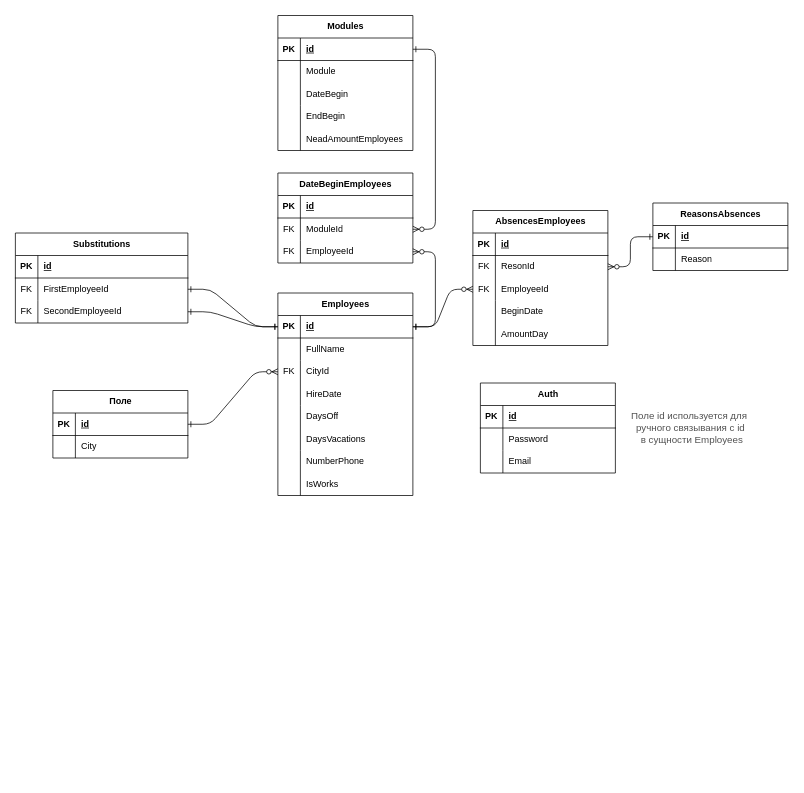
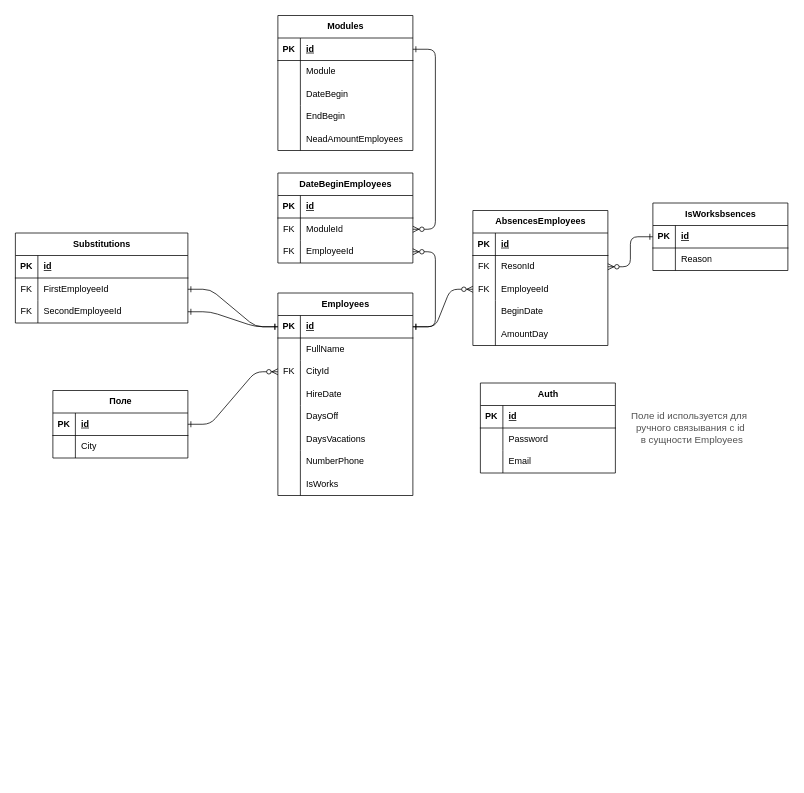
node "ReasonsAbsences": label "ReasonsAbsences" -> "IsWorksbsences"
